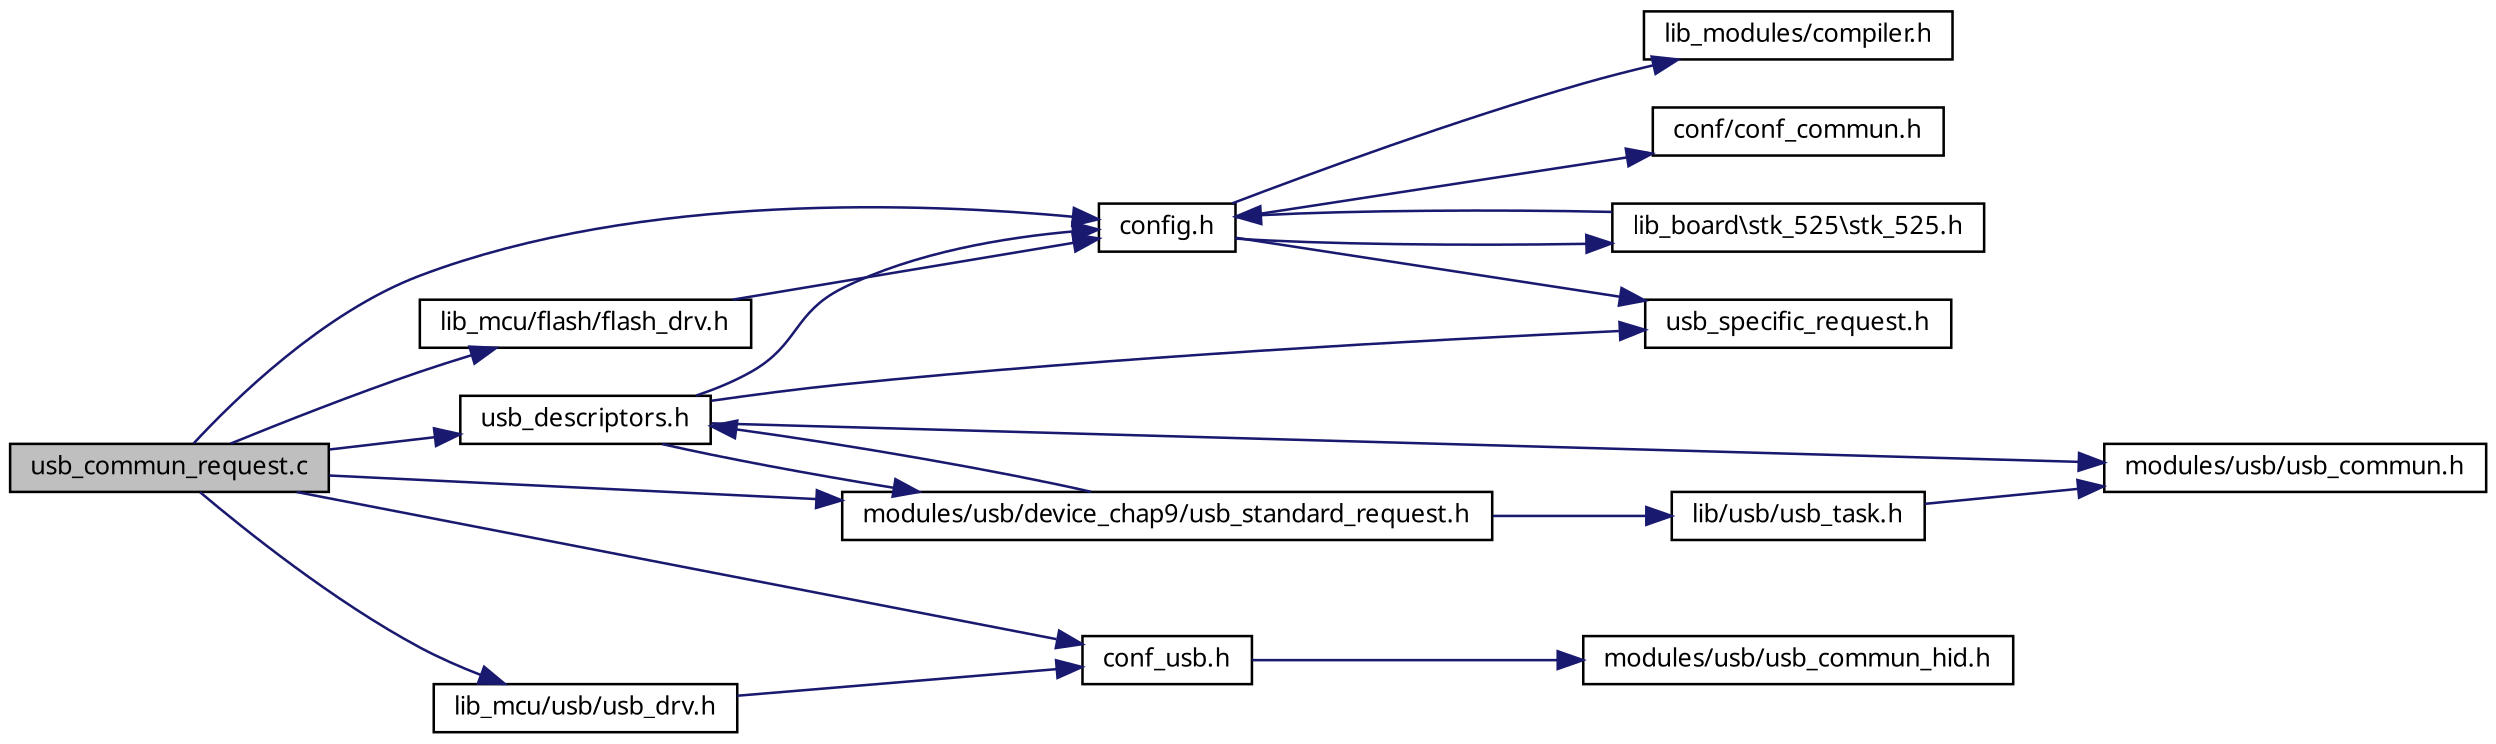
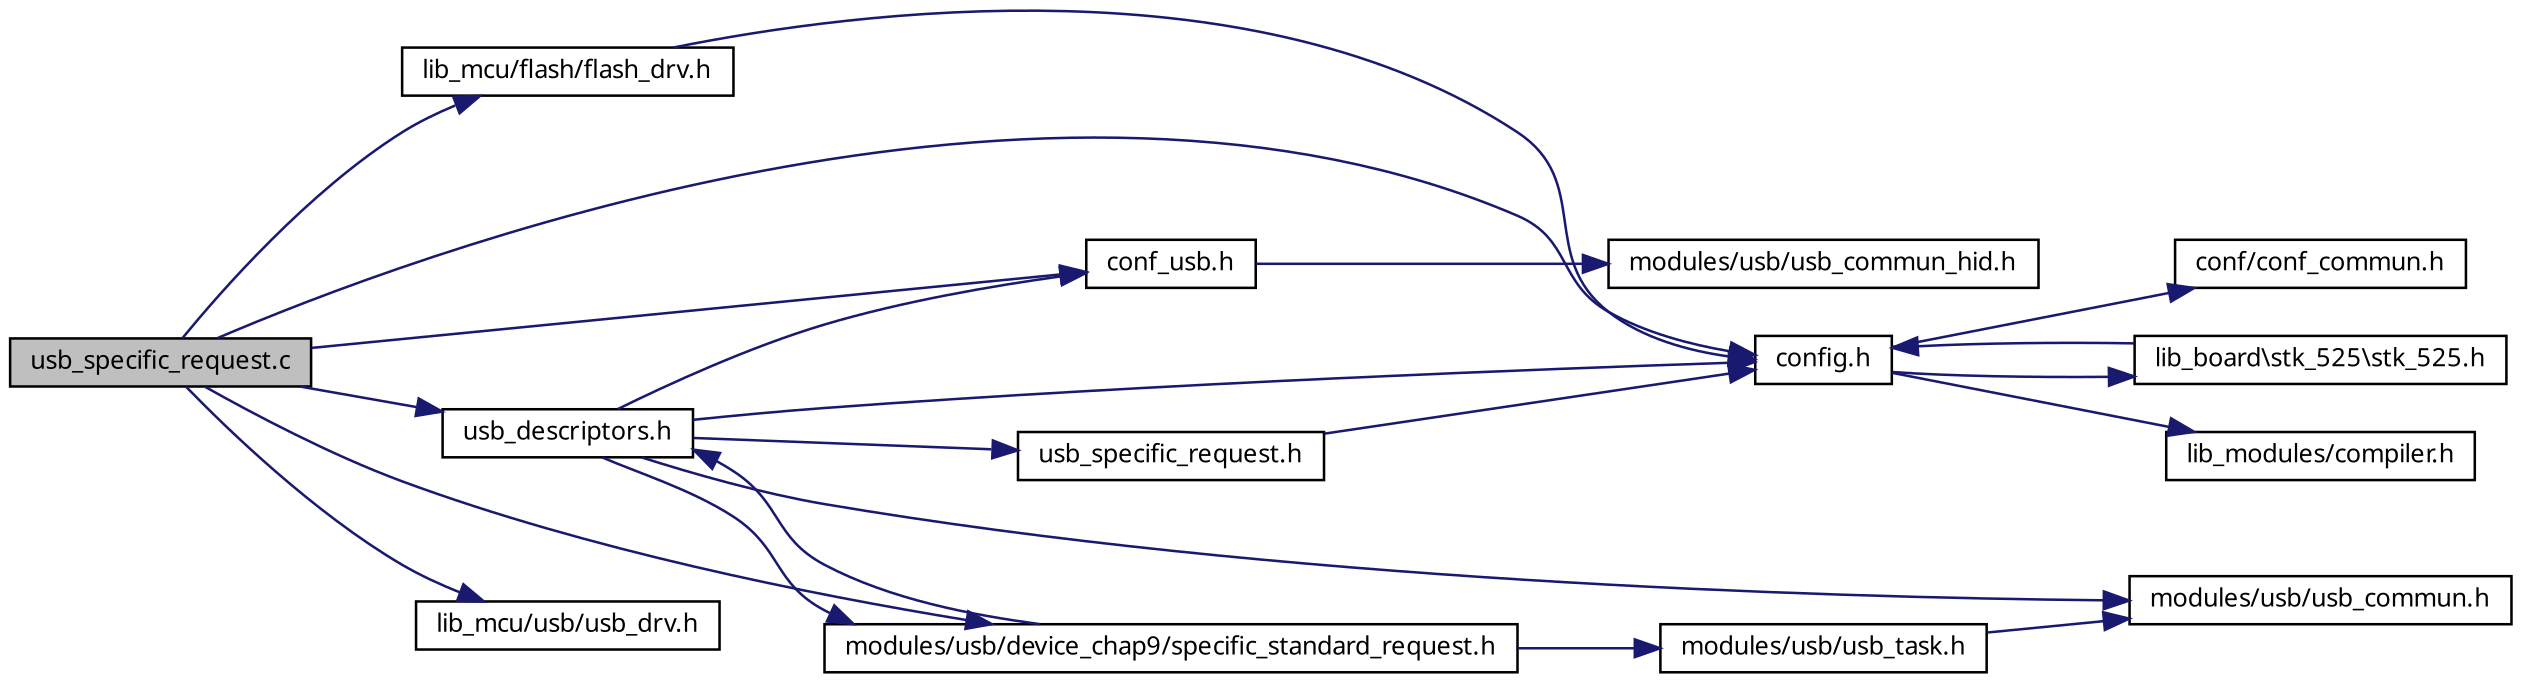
edge "config.h" -> "usb_specific_request.h": reversed
node "usb_commun_request.c": label "usb_commun_request.c" -> "usb_specific_request.c"
node "modules/usb/device_chap9/usb_standard_request.h": label "modules/usb/device_chap9/usb_standard_request.h" -> "modules/usb/device_chap9/specific_standard_request.h"
node "lib/usb/usb_task.h": label "lib/usb/usb_task.h" -> "modules/usb/usb_task.h"
edge "lib_mcu/usb/usb_drv.h" -> "conf_usb.h": now "usb_descriptors.h" -> "conf_usb.h"
